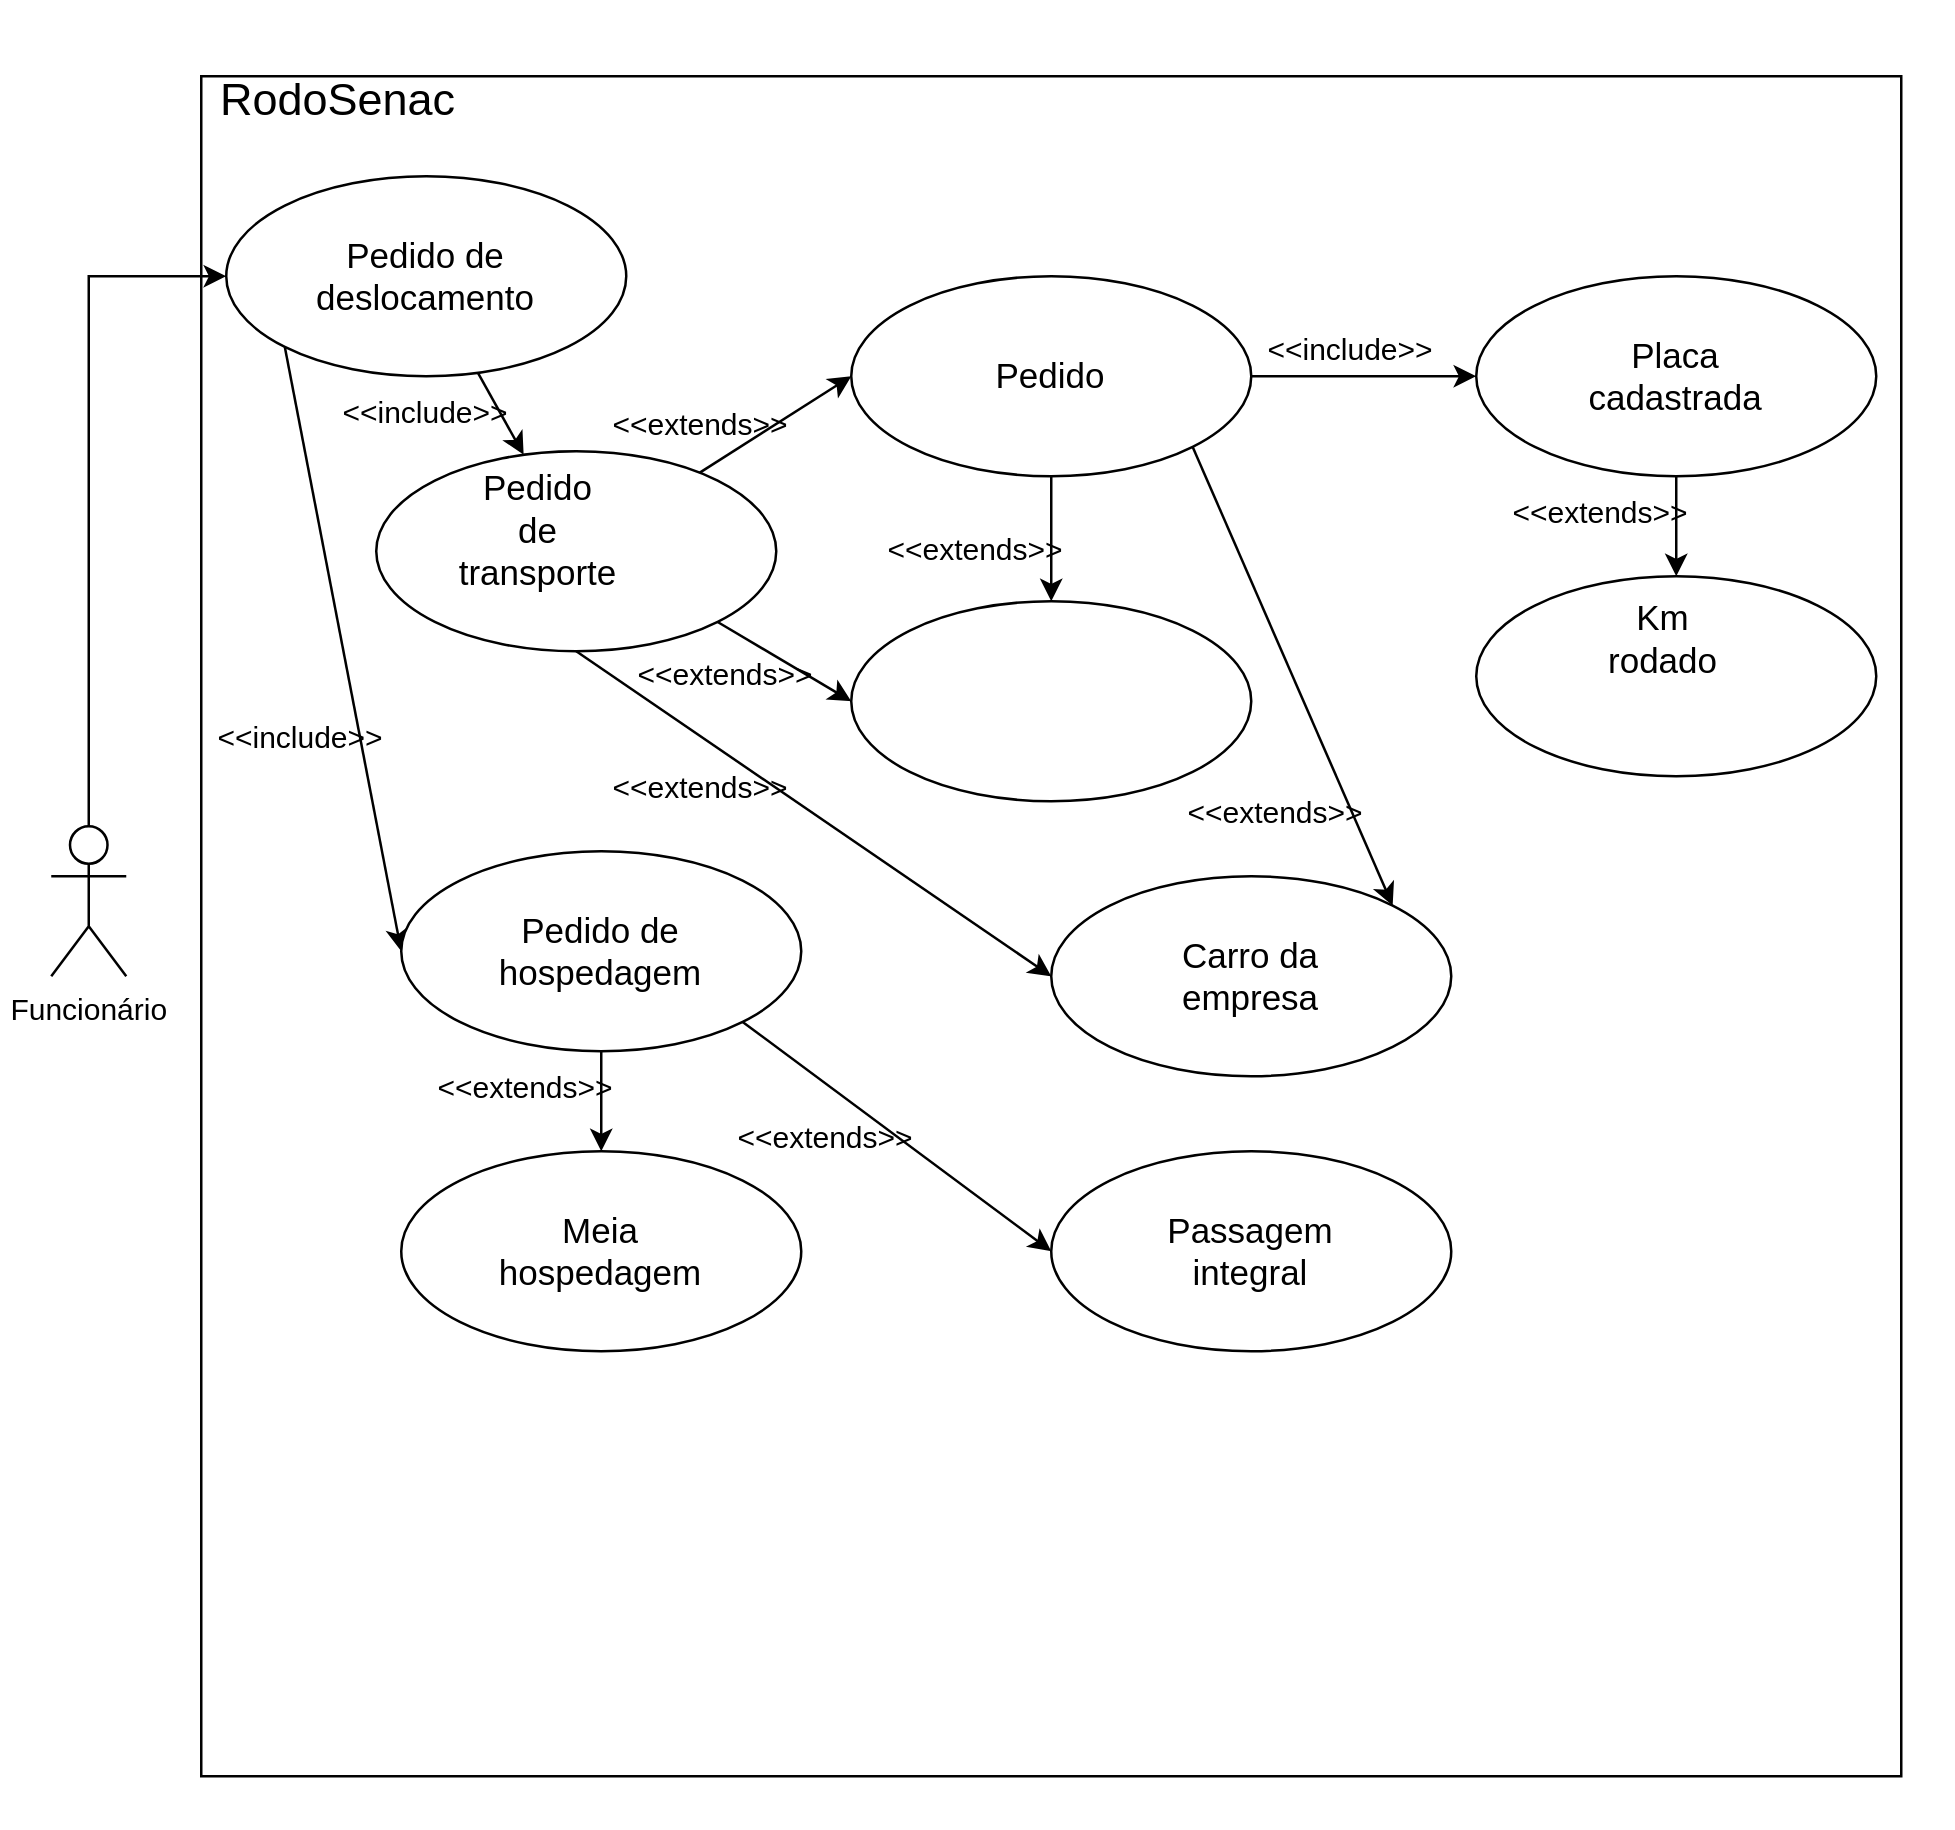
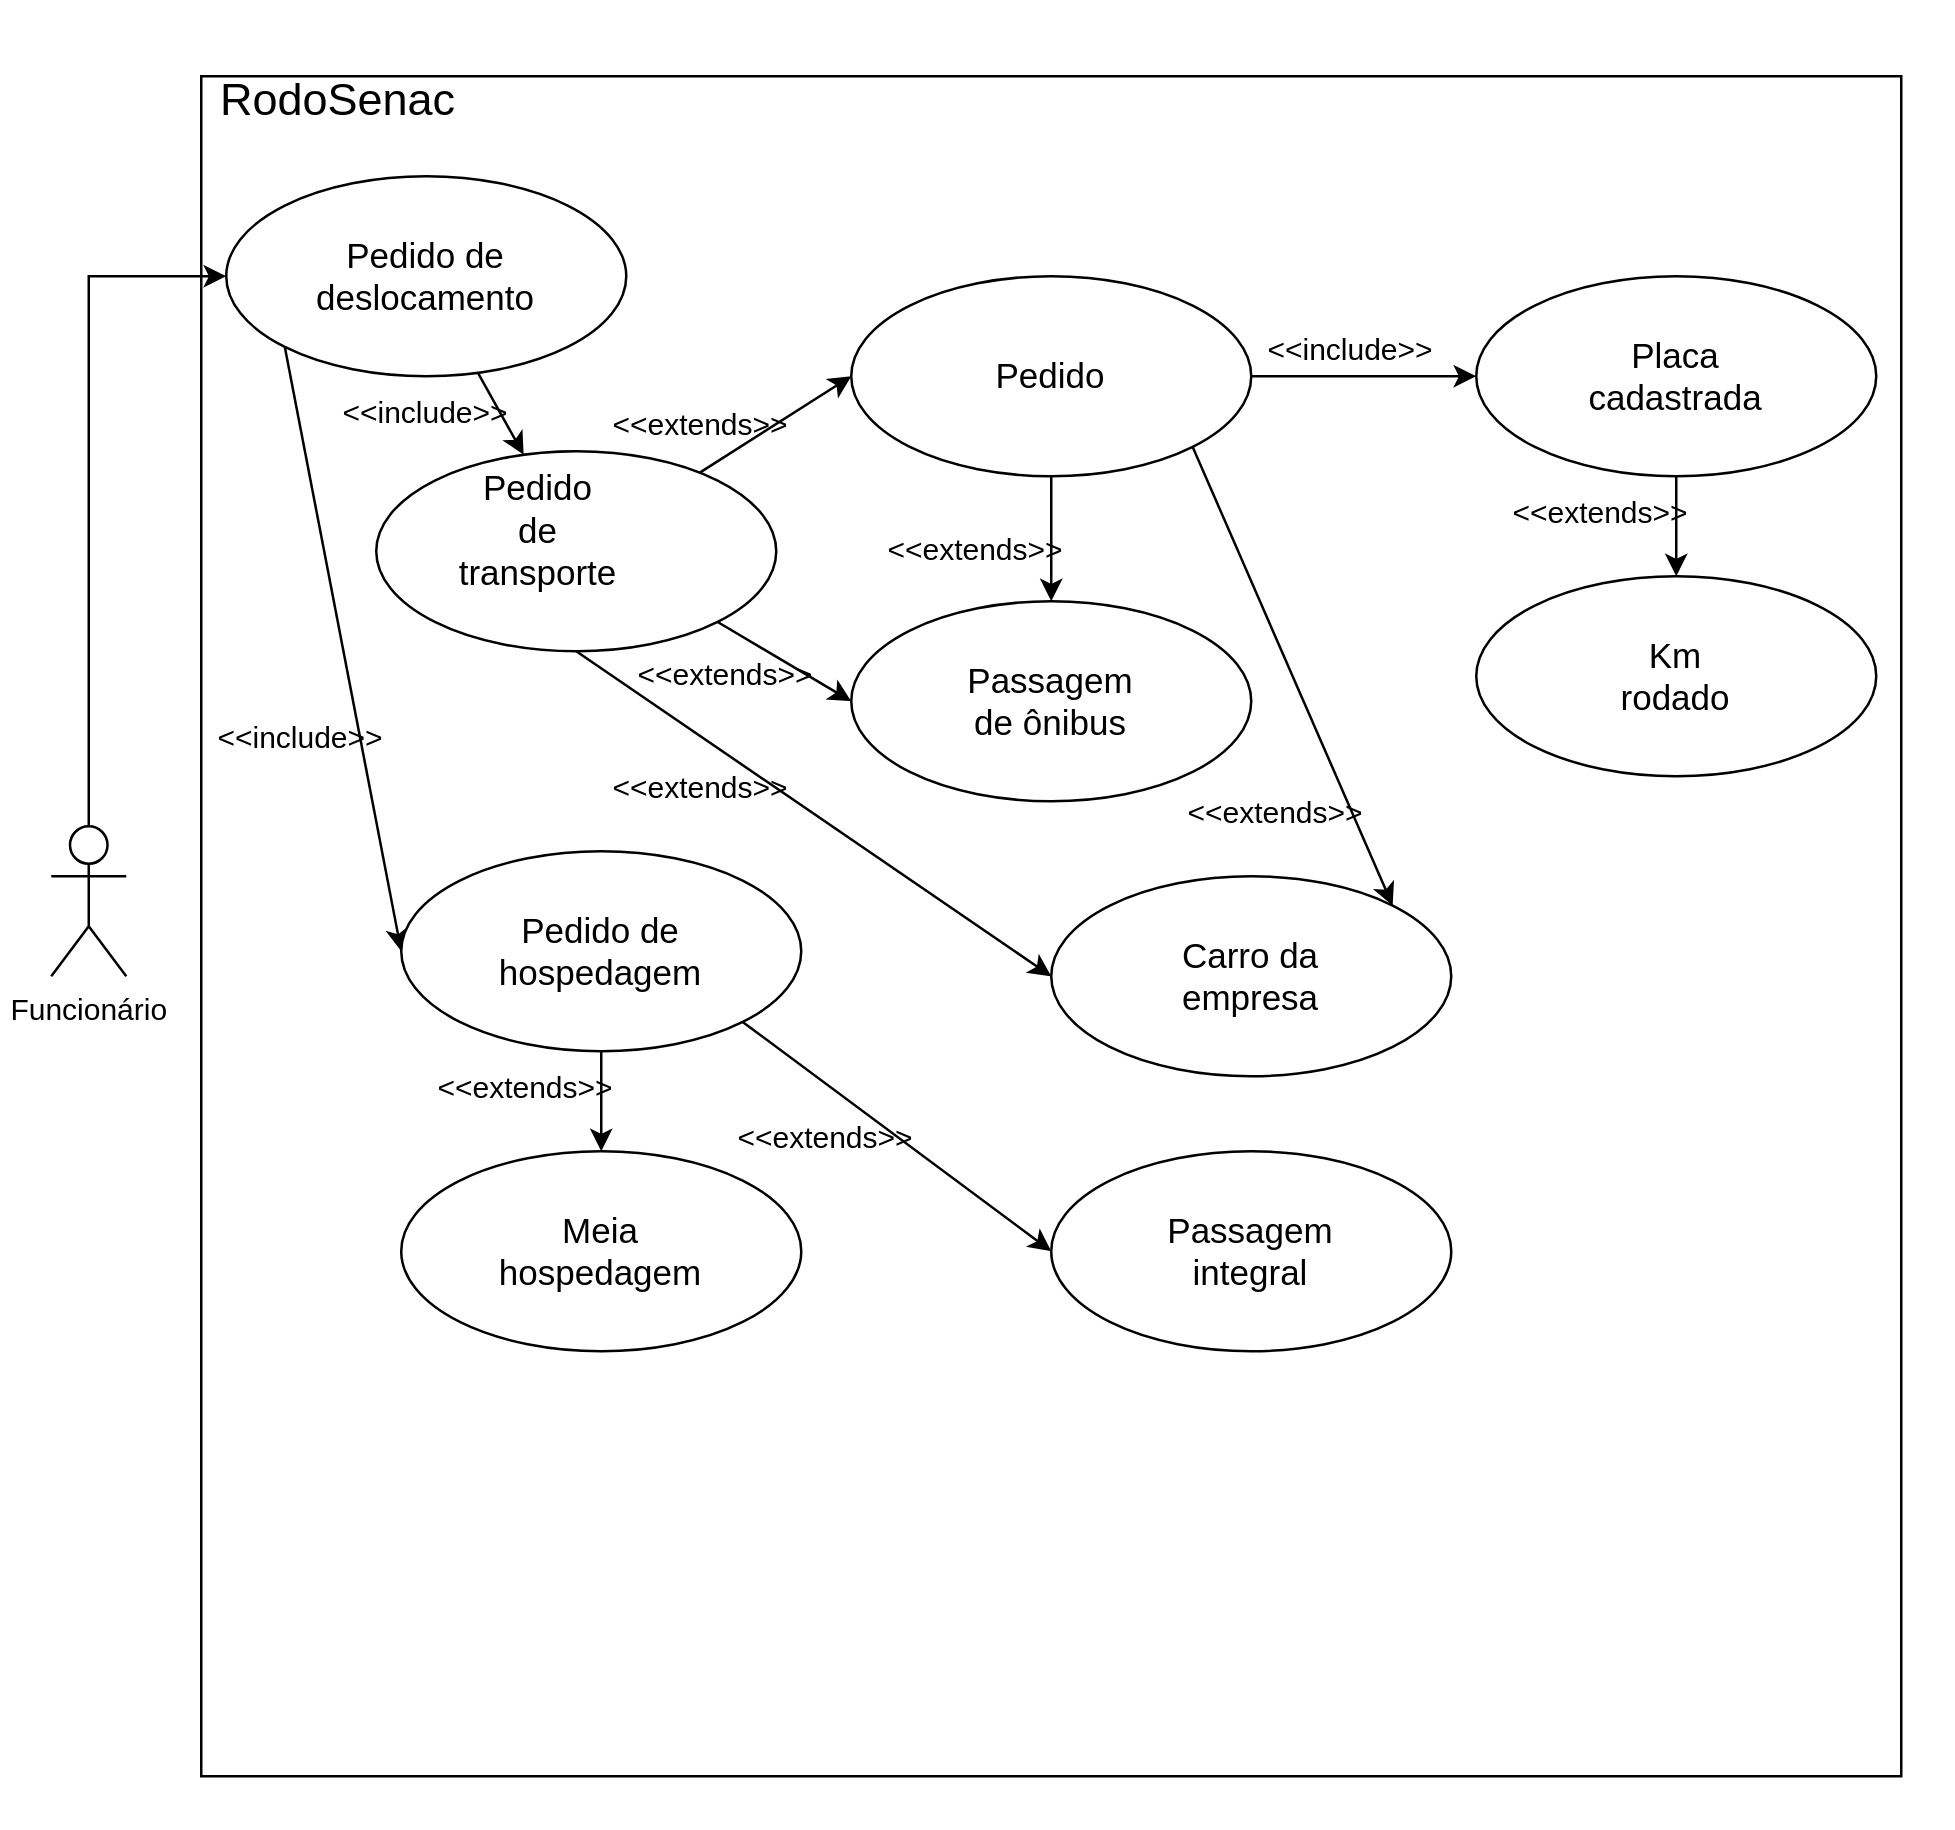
node "Km rodado": moved (1664, 639) -> (1676, 676)
node "Passagem de ônibus": added
